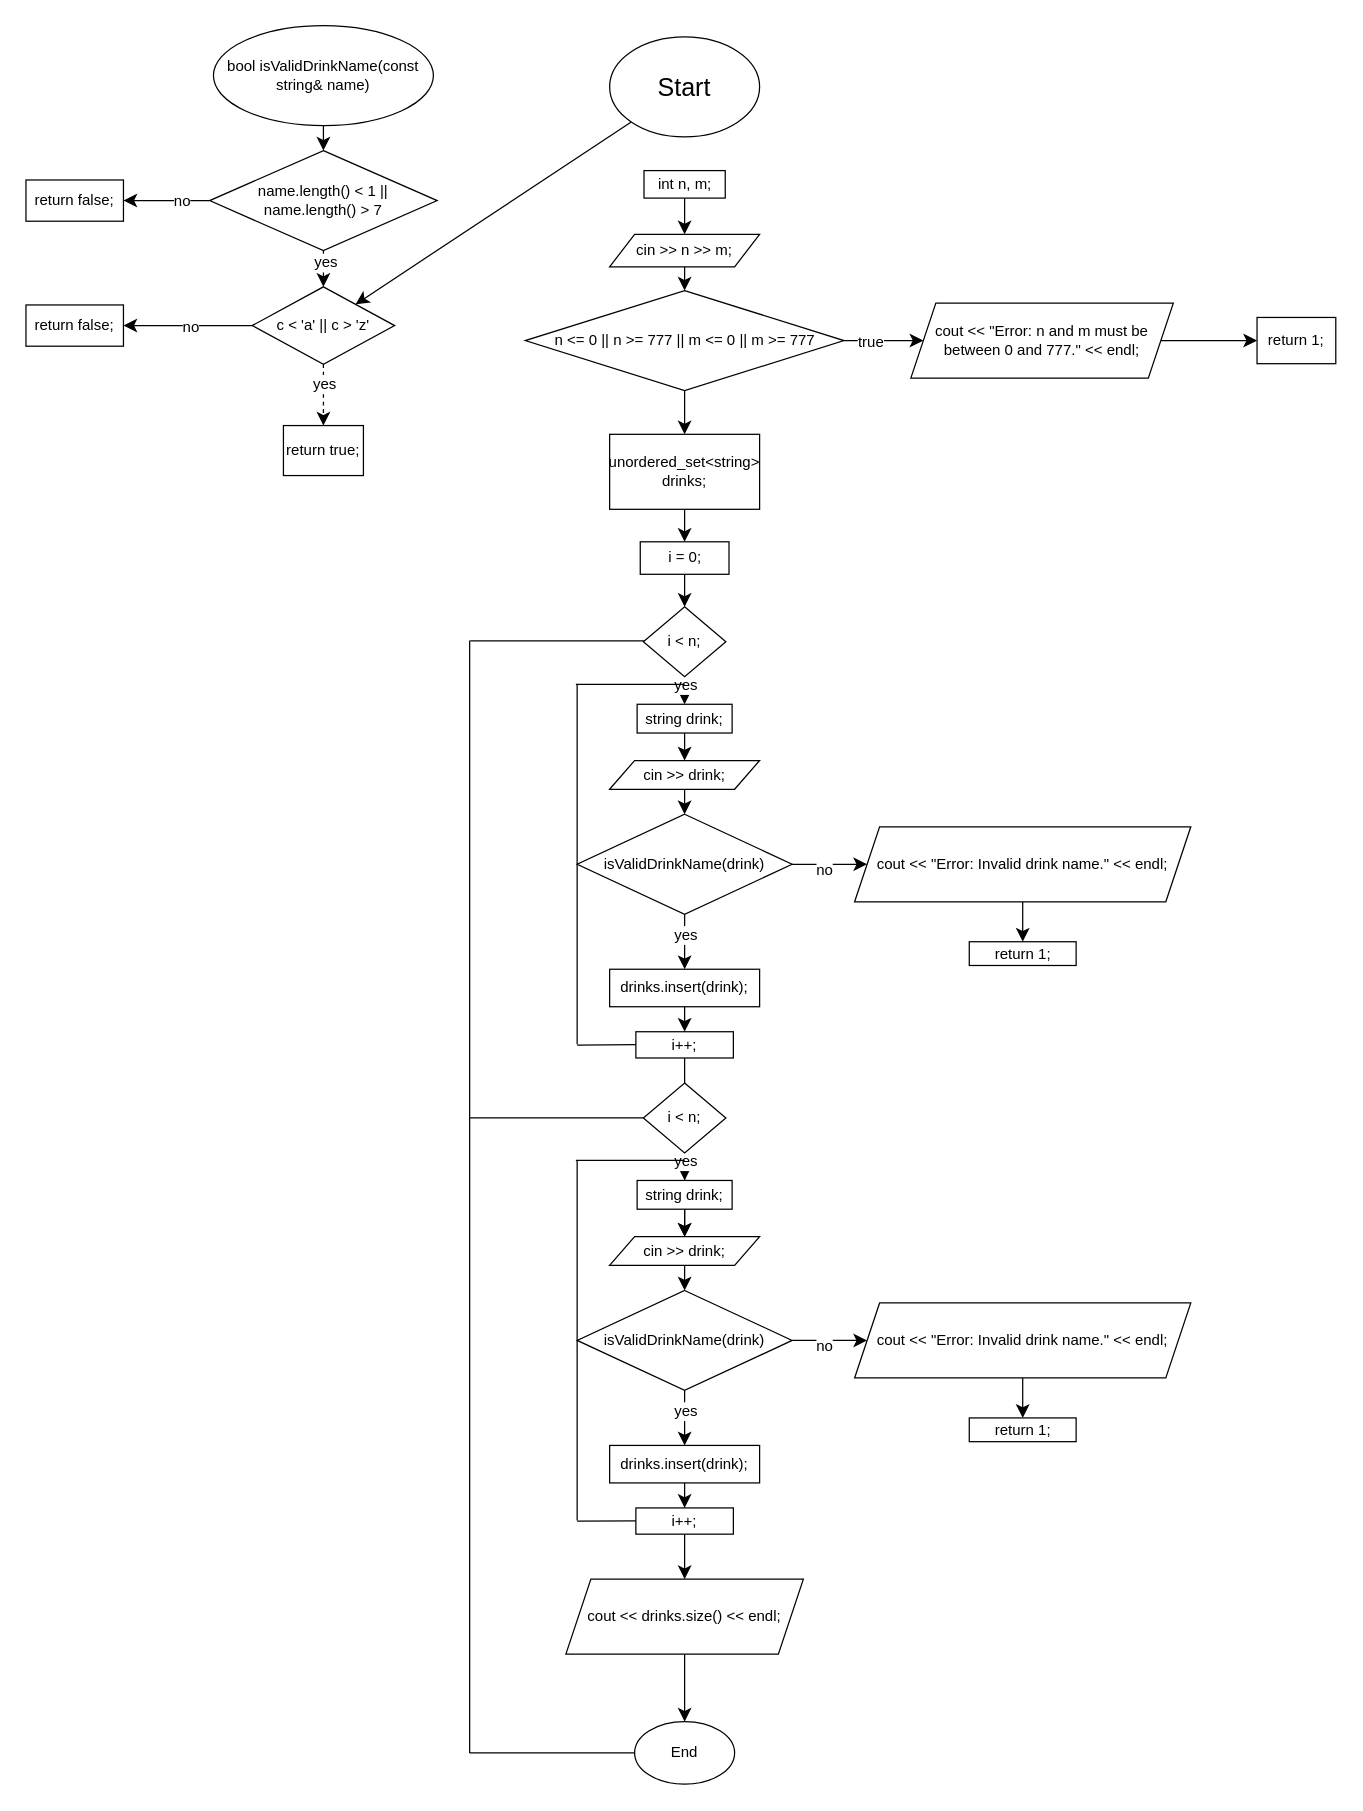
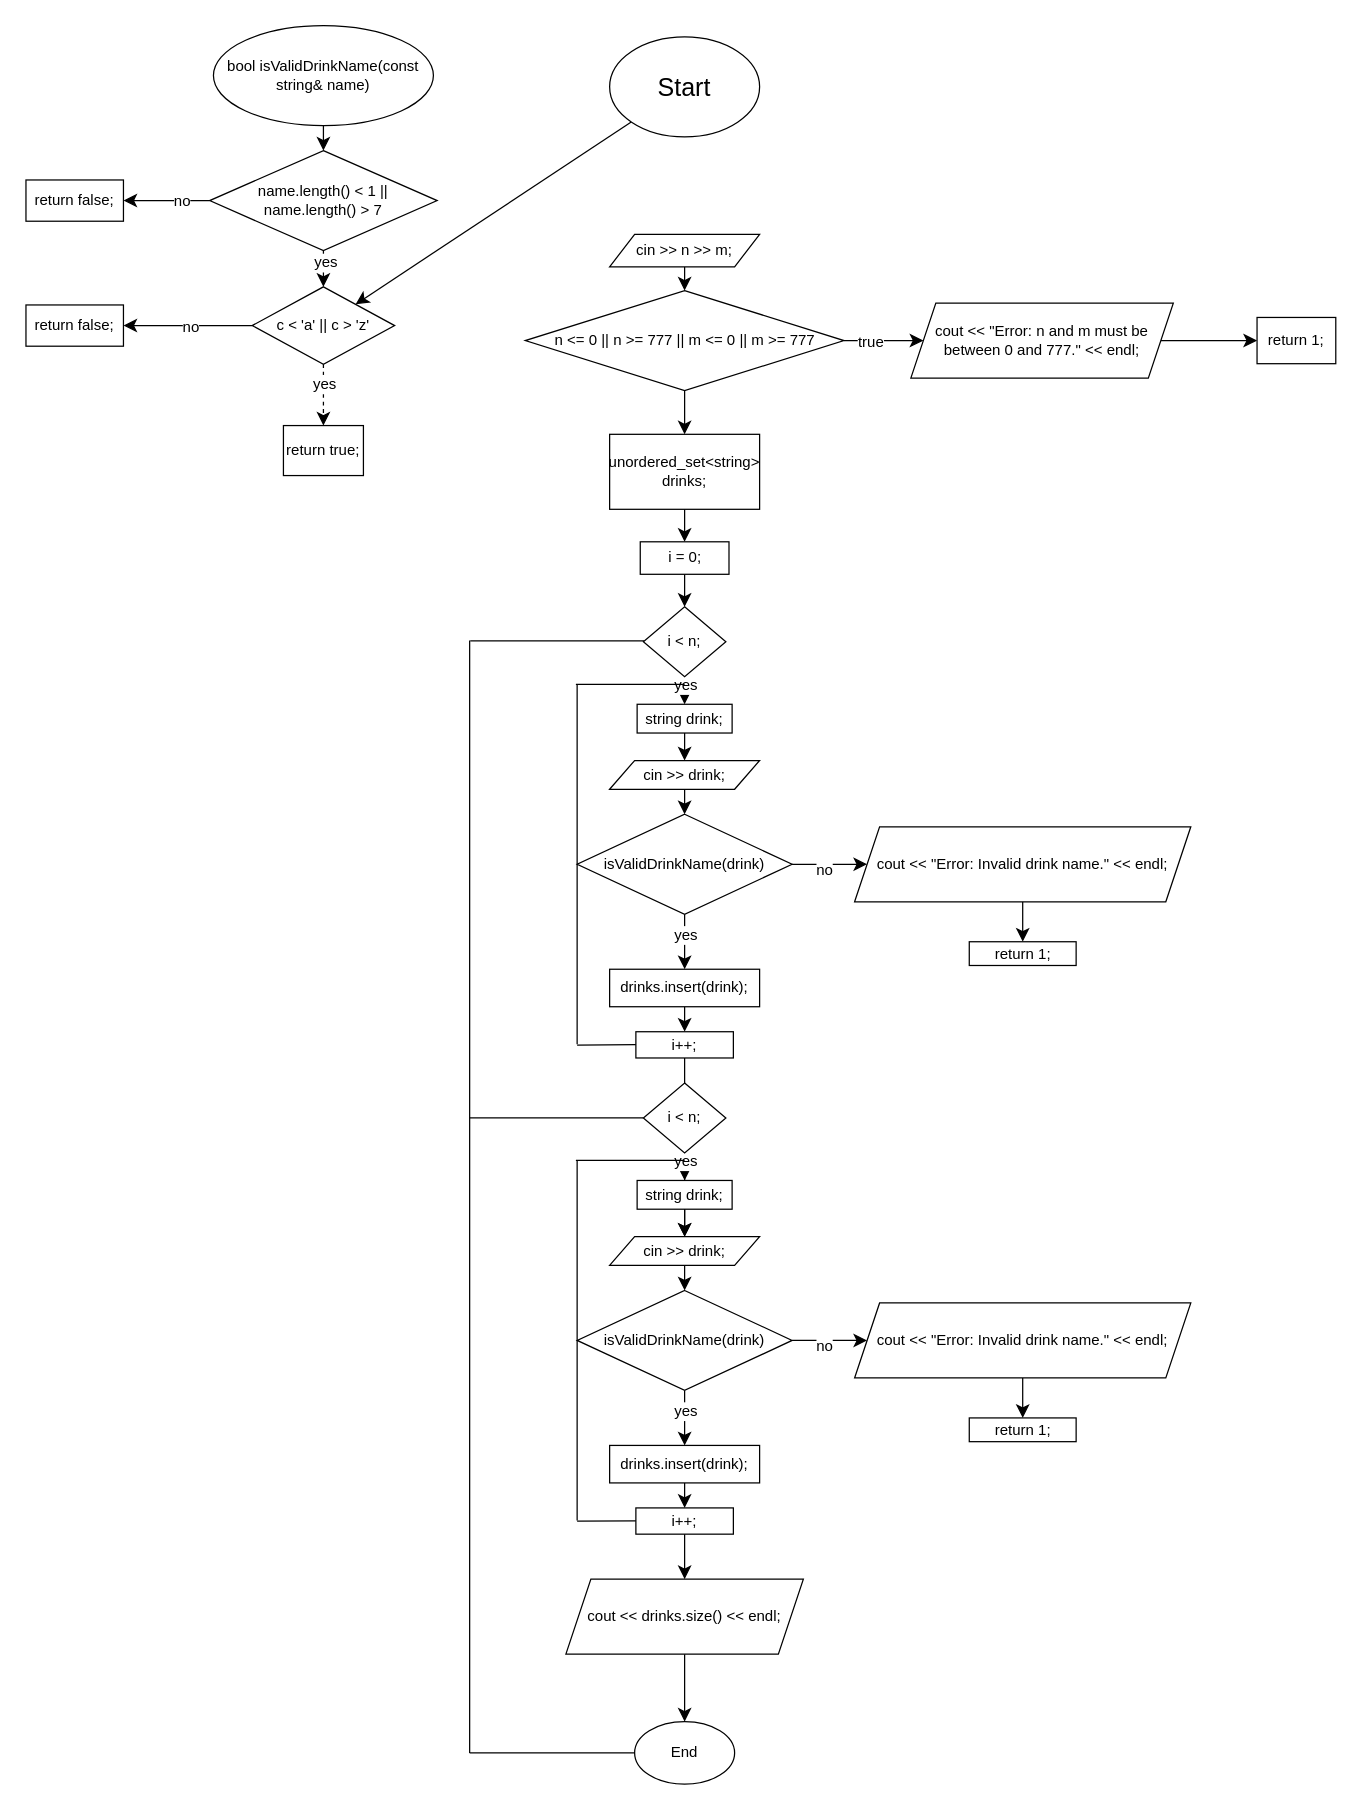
node "int n, m;": removed
edge "int n, m;" -> "cin >> n >> m;": removed
